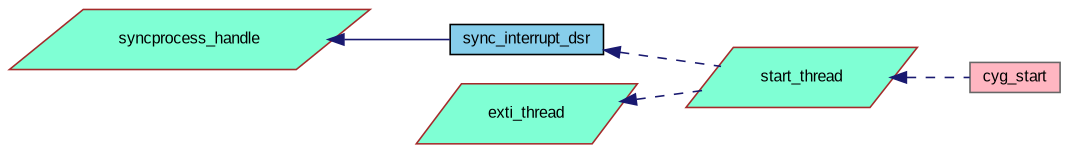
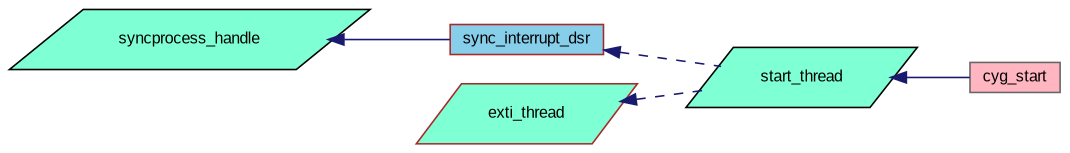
node "syncprocess_handle": color brown -> black
node "sync_interrupt_dsr": color black -> brown
node "start_thread": color brown -> black
edge "cyg_start" -> "start_thread": style dashed -> solid
